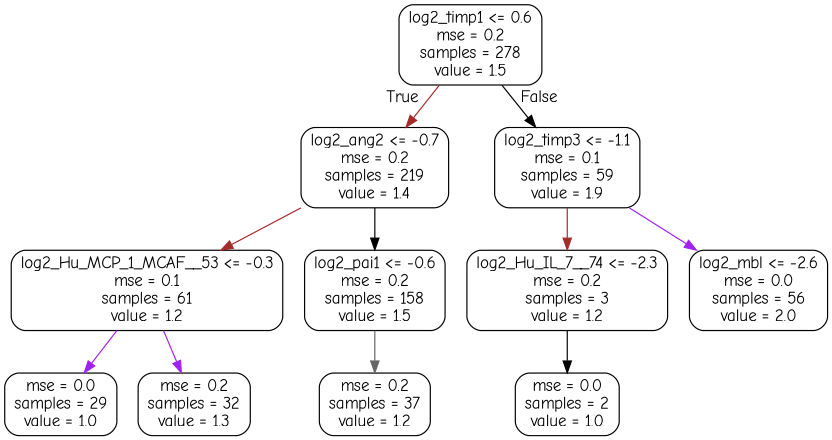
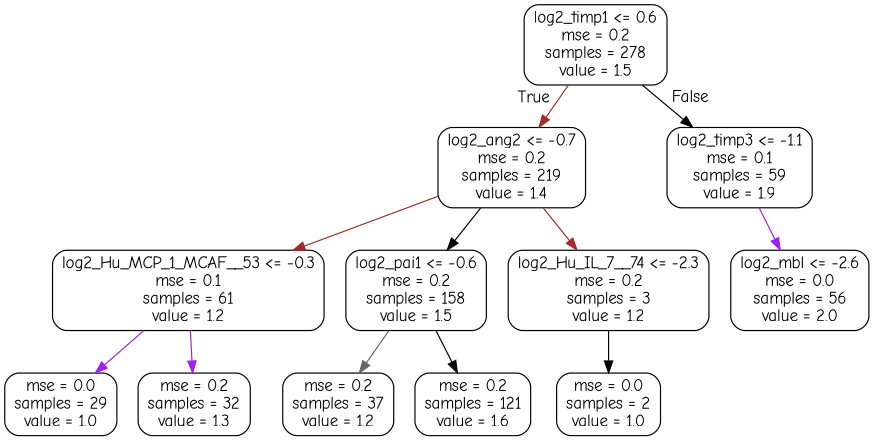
edge "log2_timp3 <= -1.1 mse = 0.1 samples = 59 value = 1.9" -> "log2_Hu_IL_7__74 <= -2.3 mse = 0.2 samples = 3 value = 1.2": now "log2_ang2 <= -0.7 mse = 0.2 samples = 219 value = 1.4" -> "log2_Hu_IL_7__74 <= -2.3 mse = 0.2 samples = 3 value = 1.2"
node "mse = 0.2 samples = 121 value = 1.6": added
